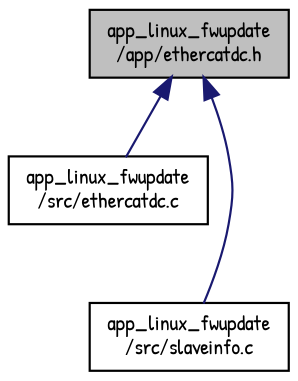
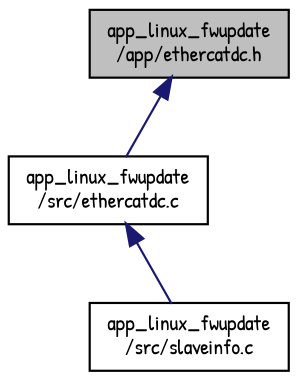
edge "app_linux_fwupdate /src/slaveinfo.c" -> "app_linux_fwupdate /app/ethercatdc.h": now "app_linux_fwupdate /src/slaveinfo.c" -> "app_linux_fwupdate /src/ethercatdc.c"
